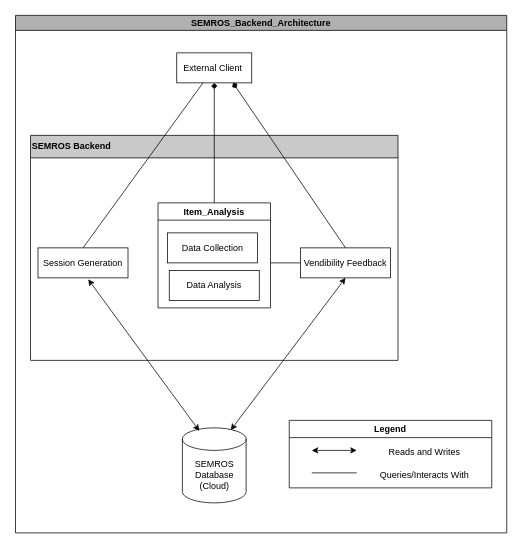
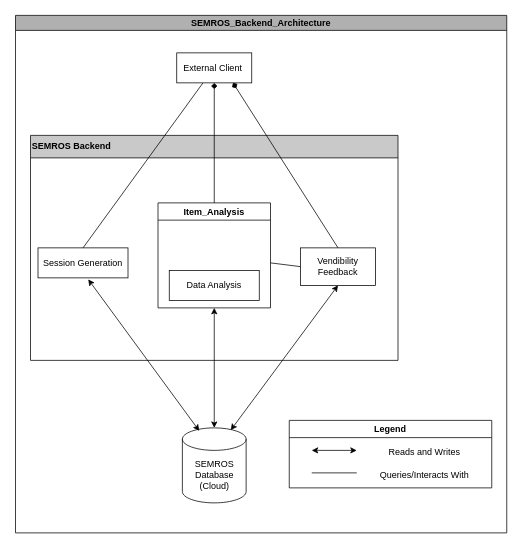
node "Data Collection": removed
node "Vendibility Feedback": size 90x30 -> 75x38
edge "Item_Analysis" -- "SEMROS Database (Cloud)": added
